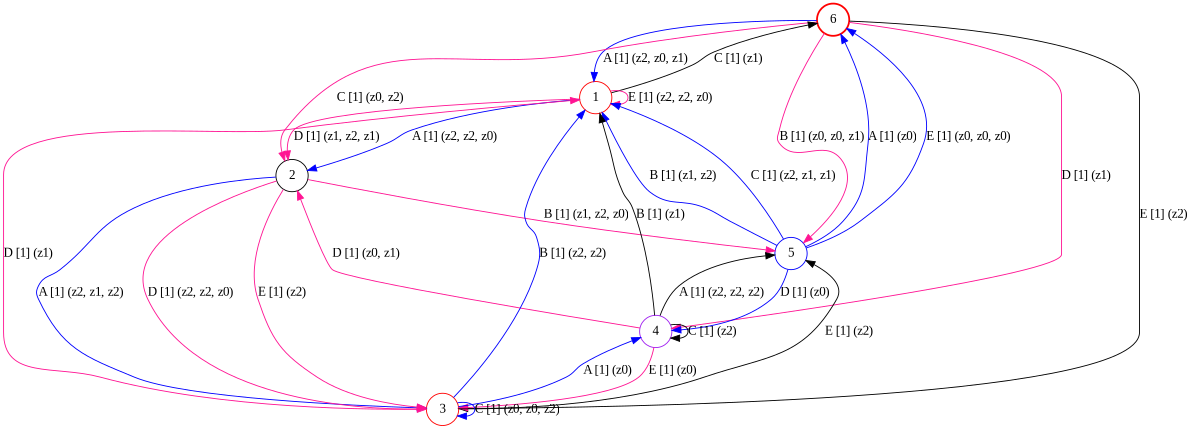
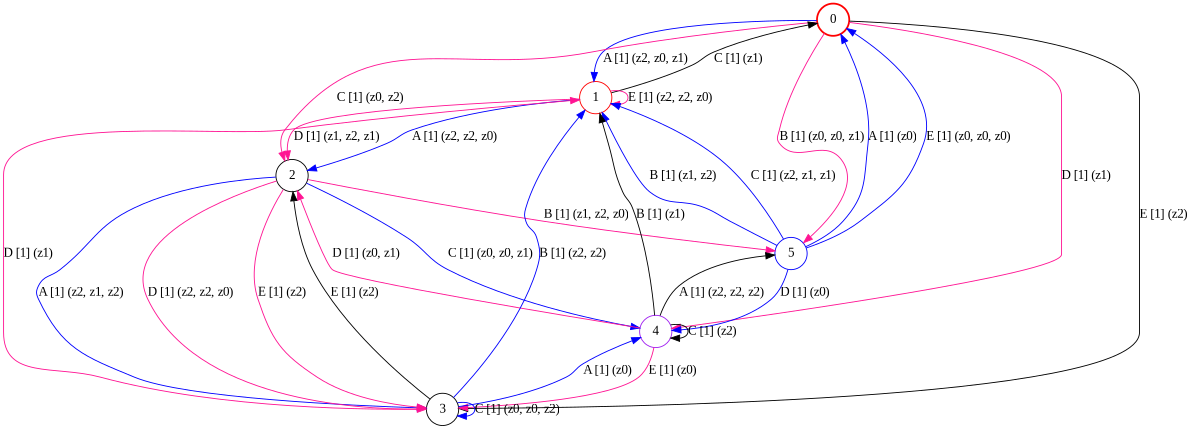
node "6": label "6" -> "0"
edge "2" -> "4": added, label "C [1] (z0, z0, z1)"
edge "3" -> "5": now "3" -> "2"
node "3": color red -> black
